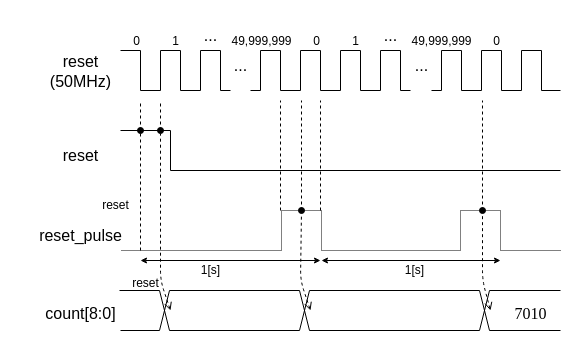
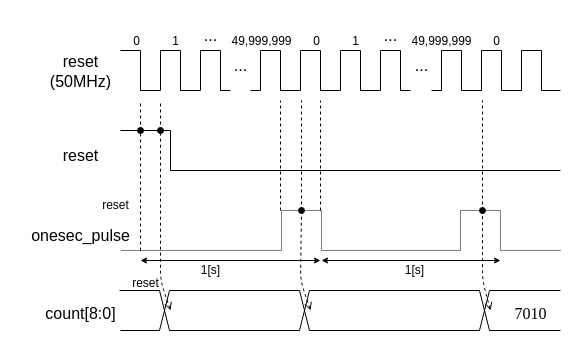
node "reset_pulse": label "reset_pulse" -> "onesec_pulse"
